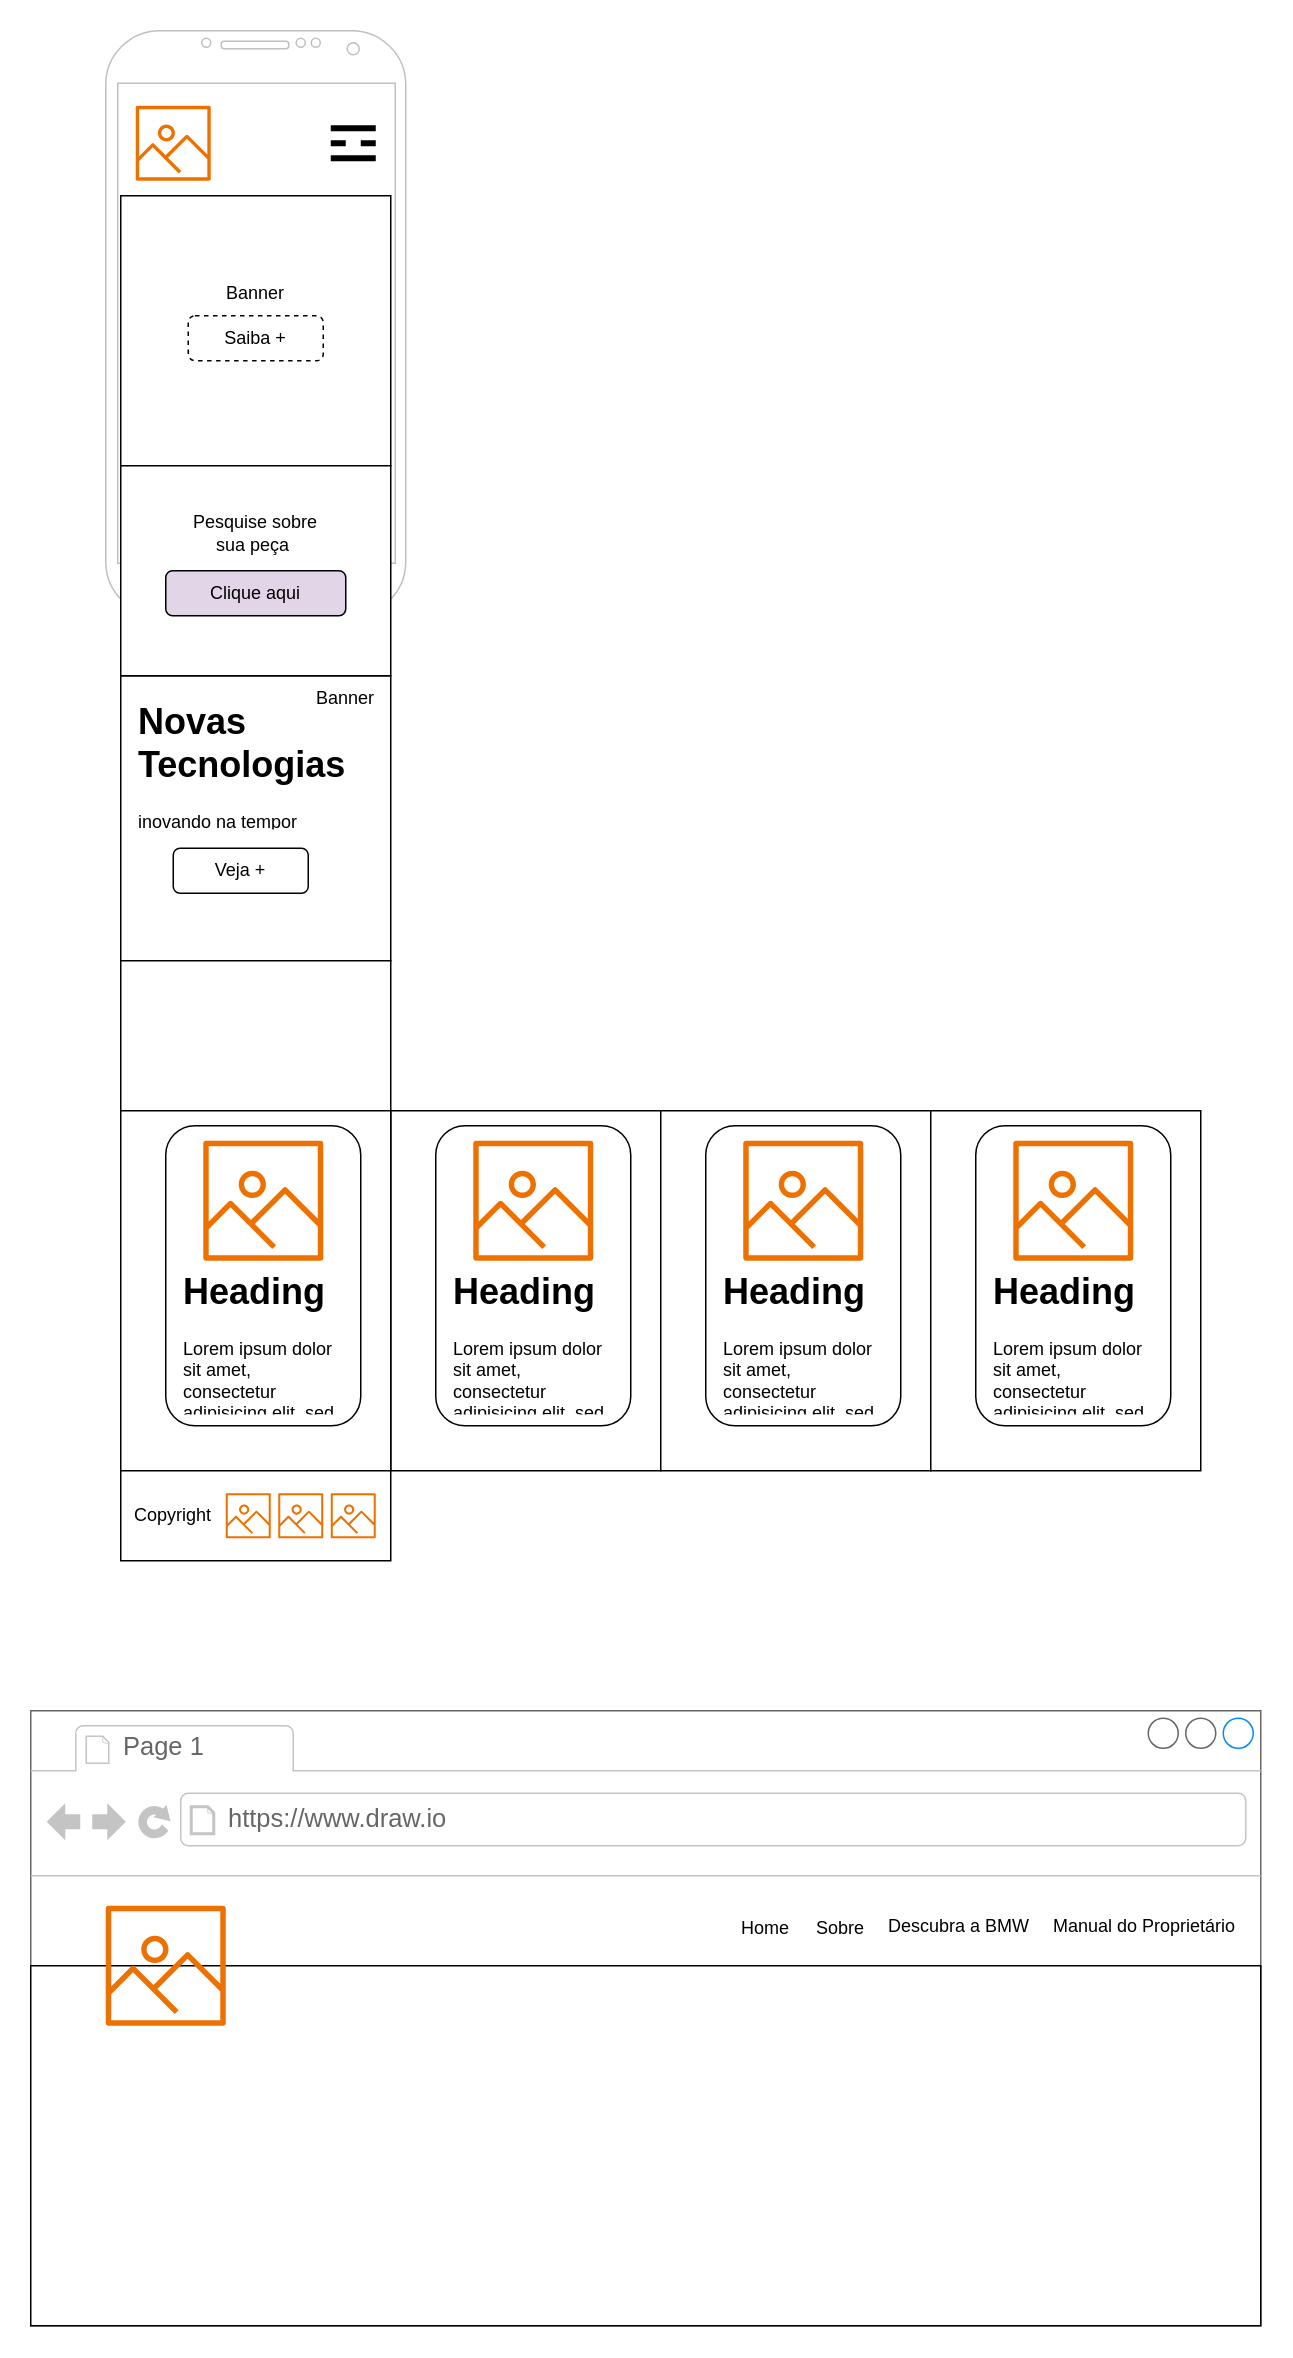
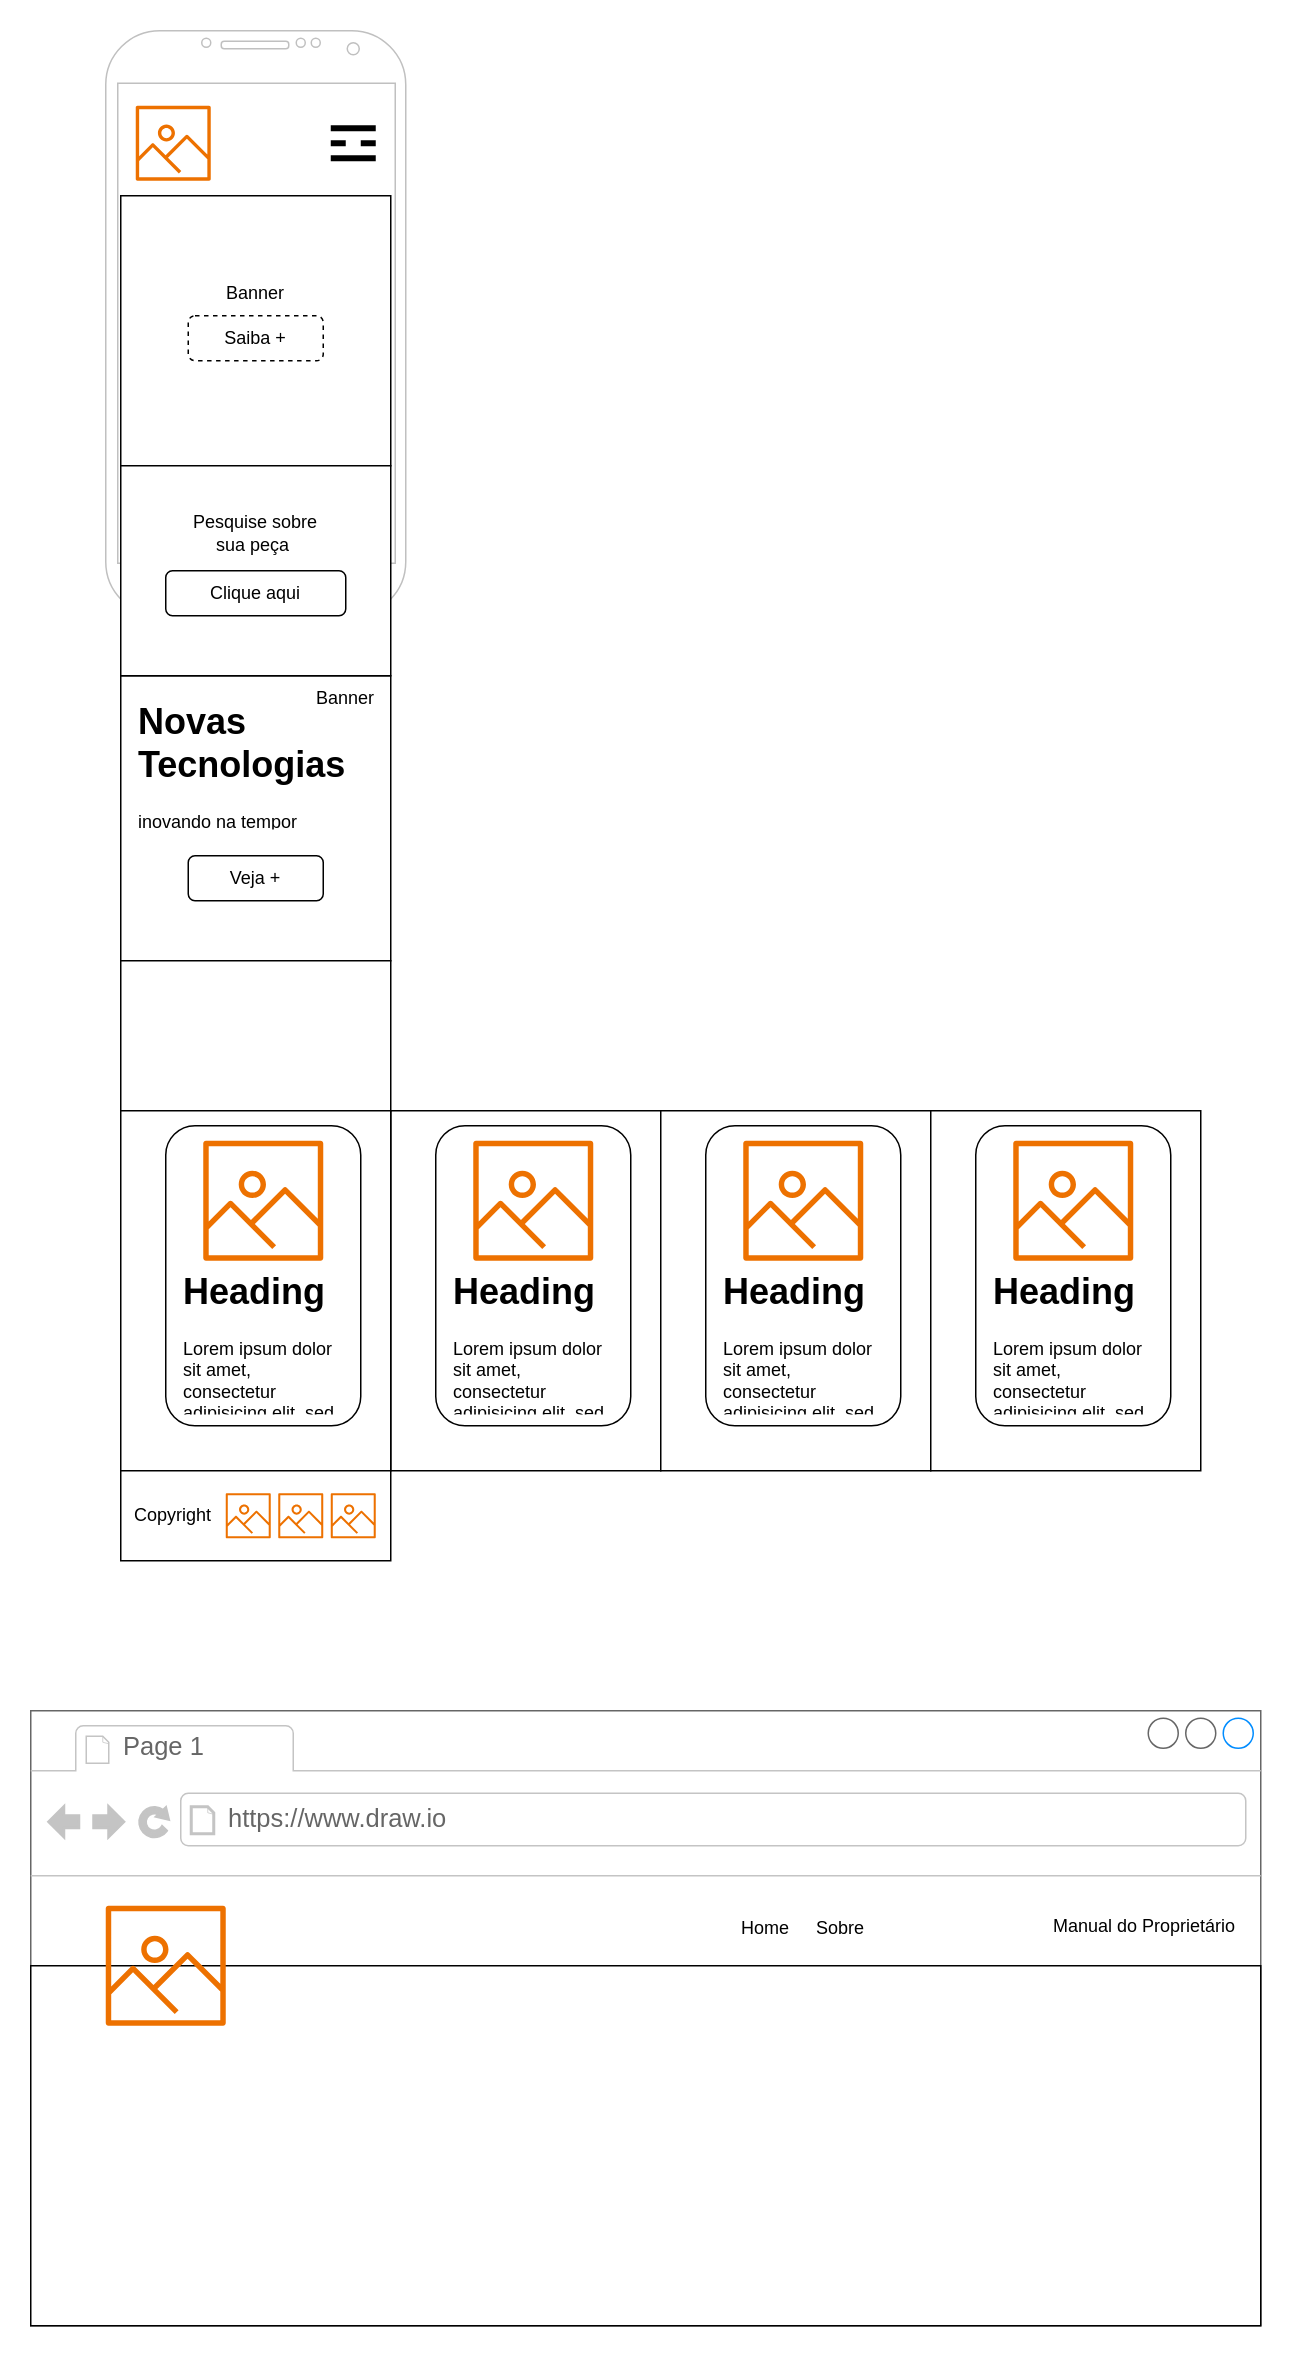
node "Clique aqui": fillcolor #e1d5e7 -> #ffffff
node "Veja +": moved (241, 871) -> (256, 878)
node "Descubra a BMW": removed
